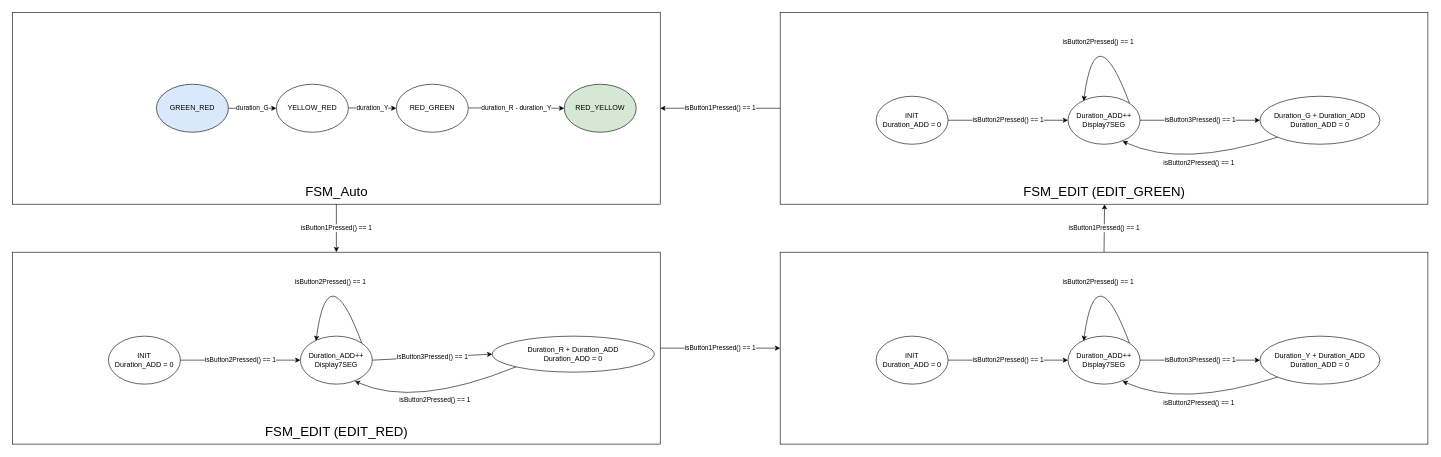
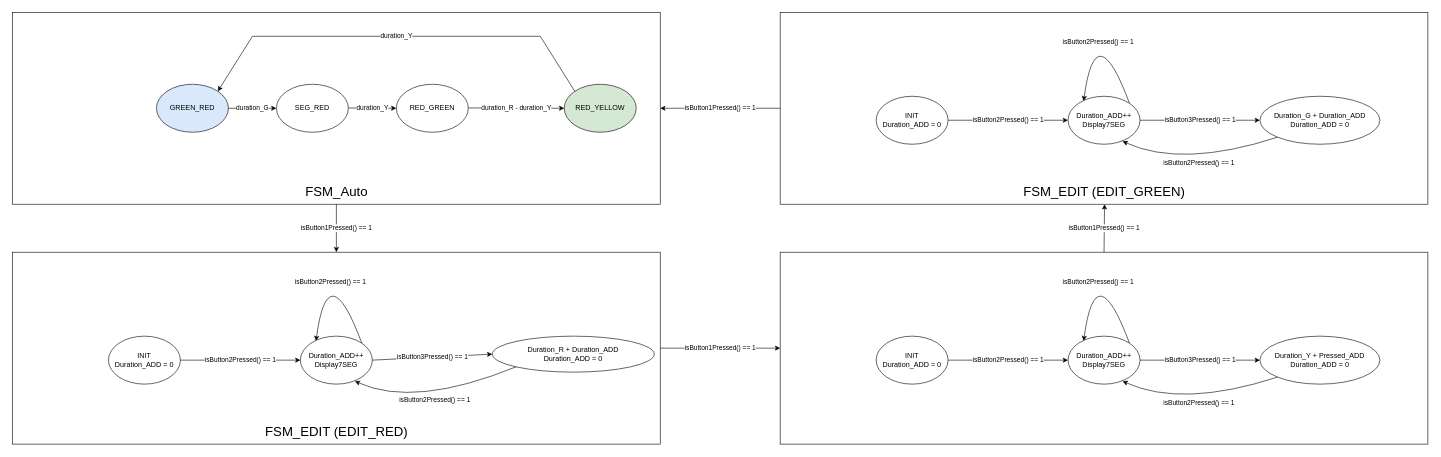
edge "RED_YELLOW" -> "GREEN_RED": added, label "duration_Y"
node "YELLOW_RED": label "YELLOW_RED" -> "SEG_RED"
node "Duration_Y + Duration_ADD Duration_ADD = 0": label "Duration_Y + Duration_ADD Duration_ADD = 0" -> "Duration_Y + Pressed_ADD Duration_ADD = 0"
